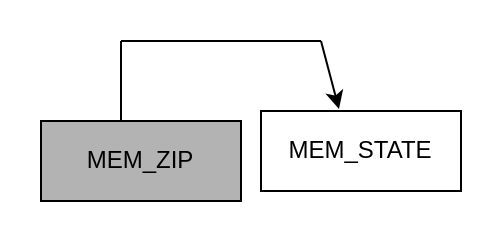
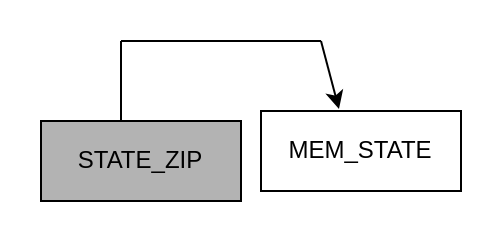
node "MEM_ZIP": label "MEM_ZIP" -> "STATE_ZIP"
